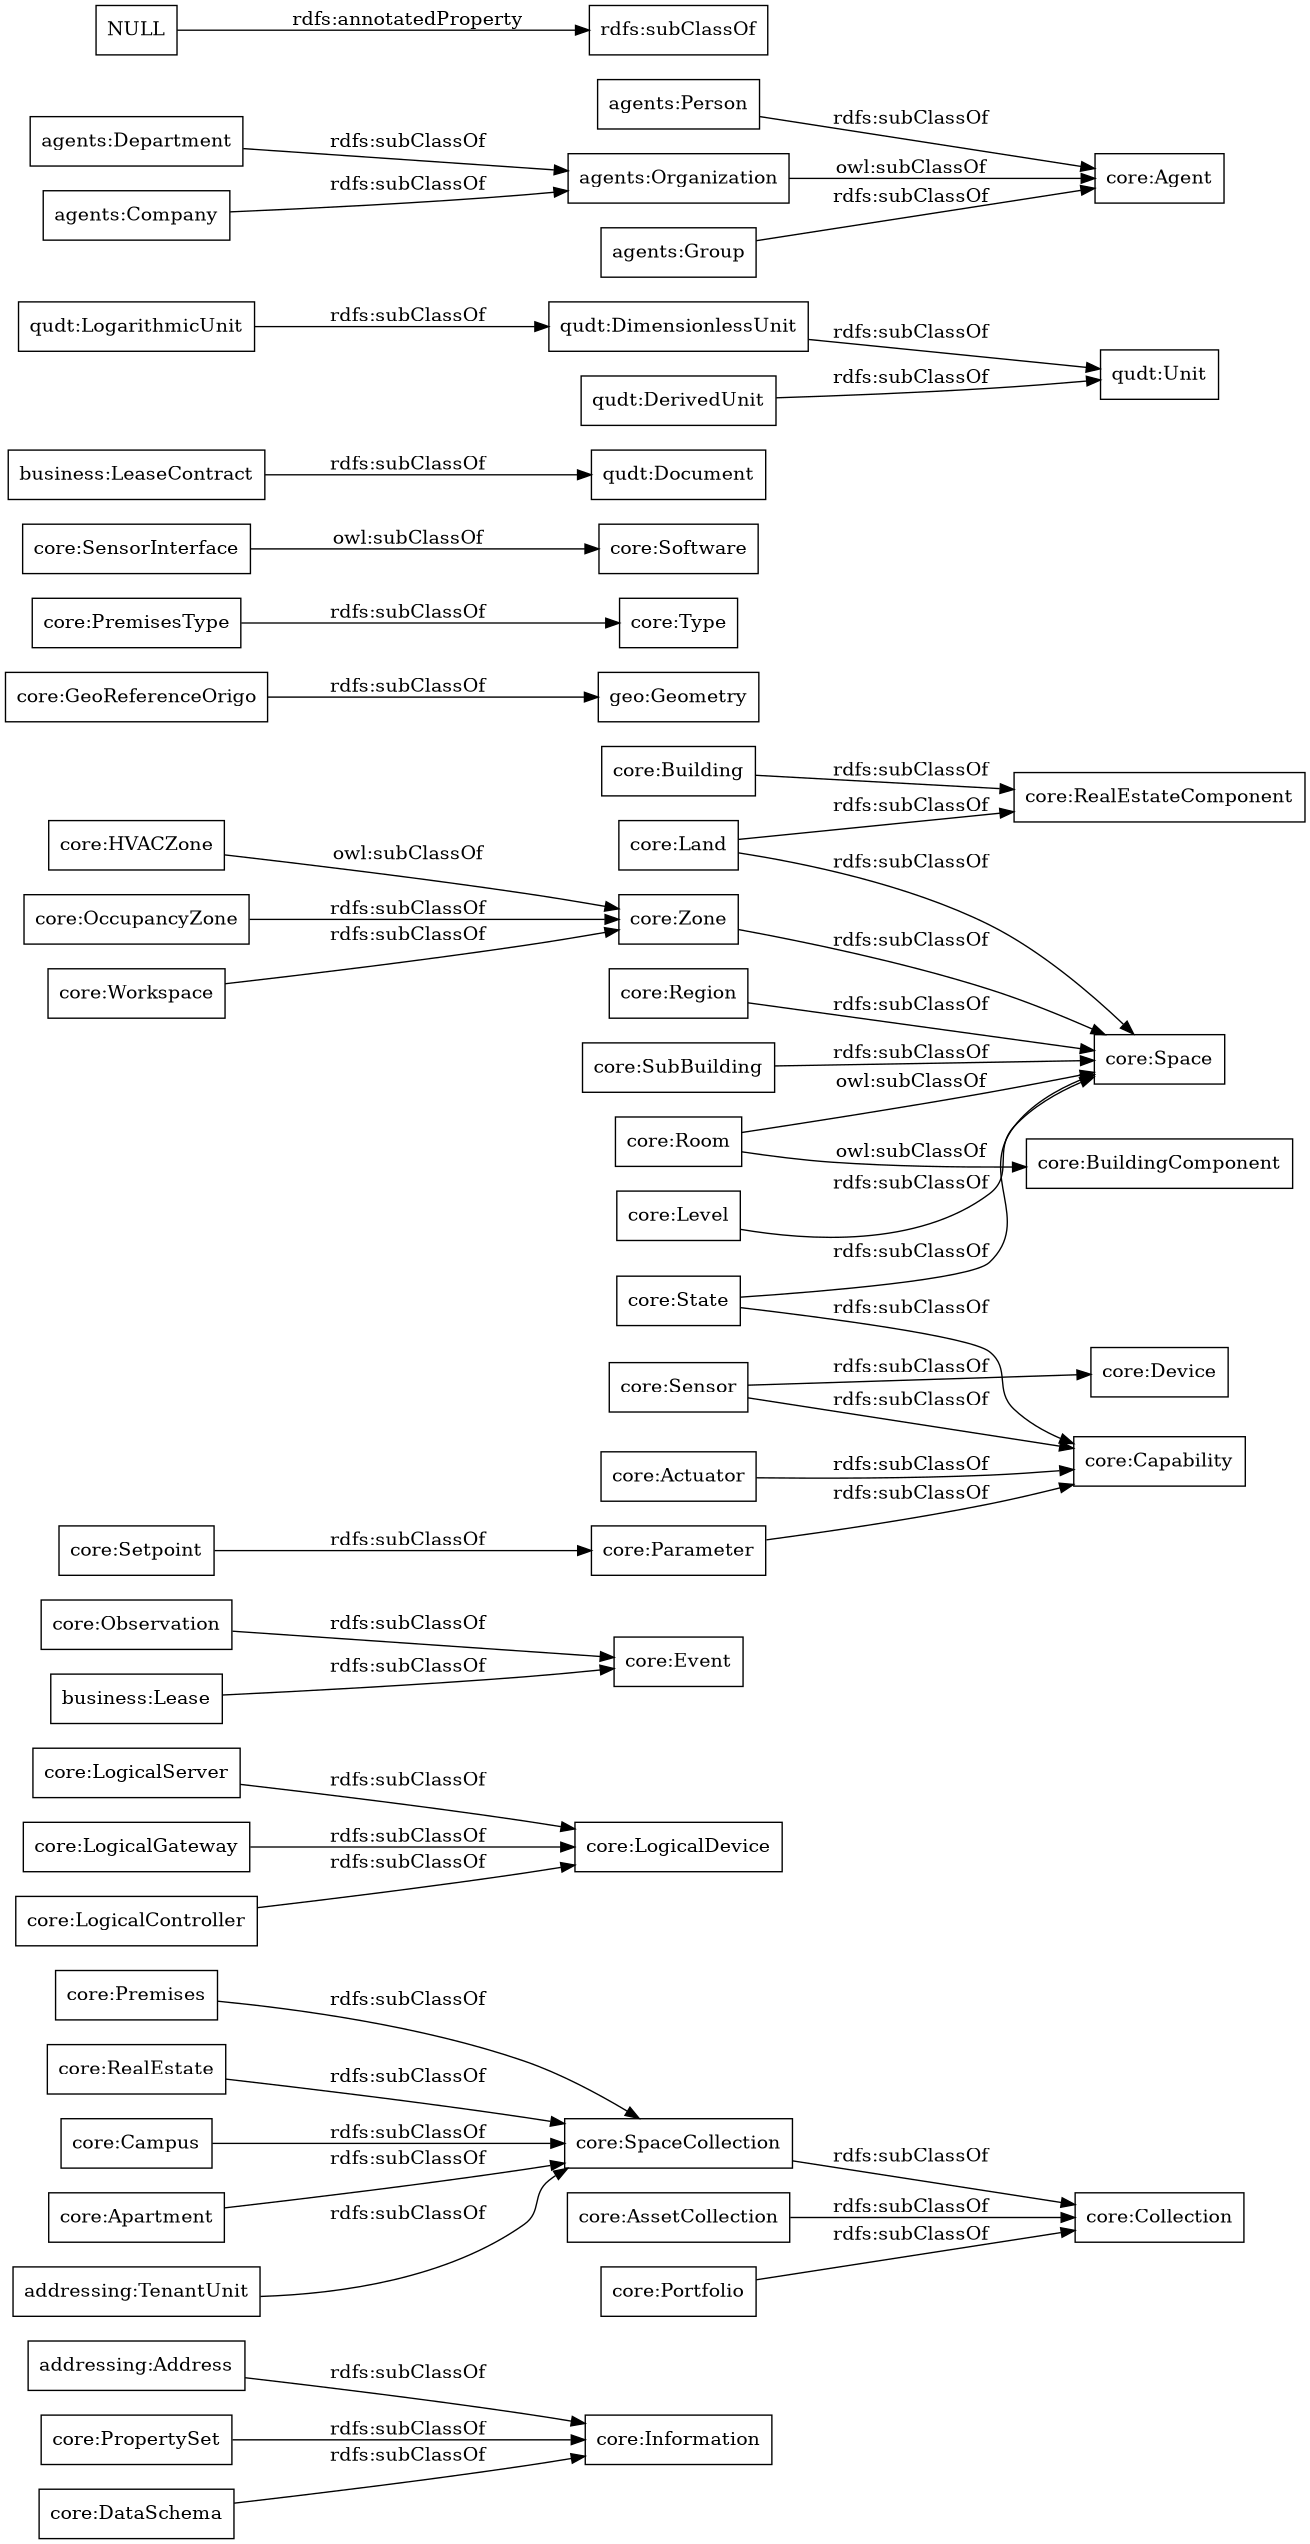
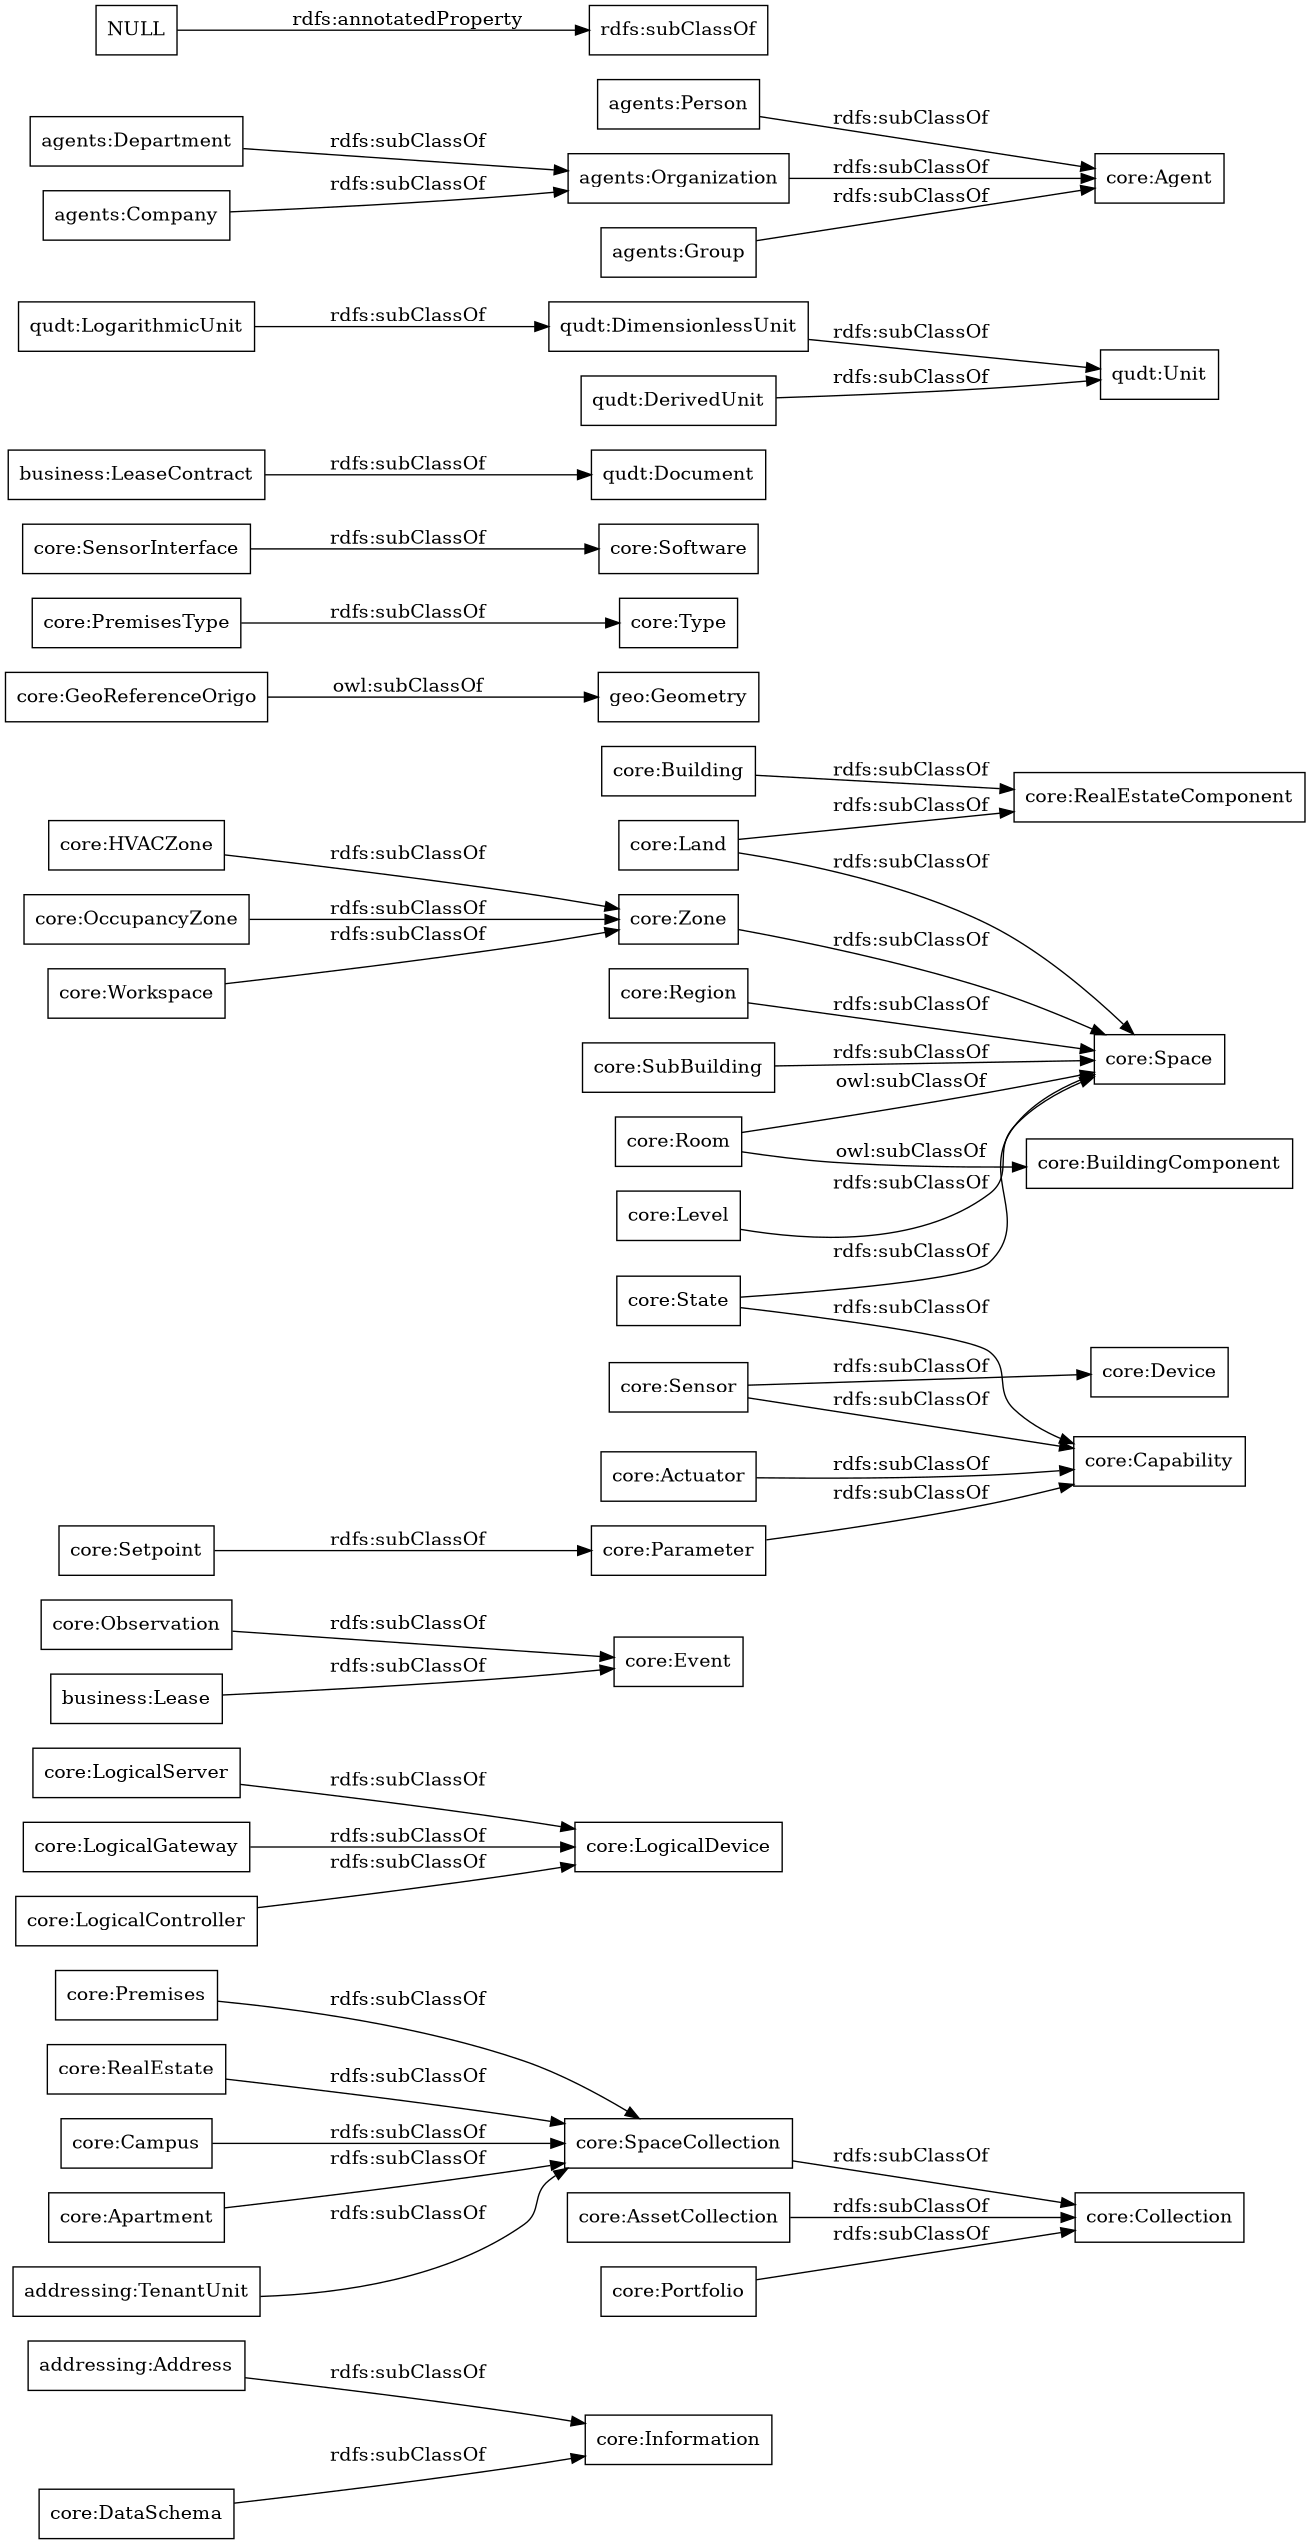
edge "agents:Organization" -> "core:Agent": label "owl:subClassOf" -> "rdfs:subClassOf"
edge "core:SensorInterface" -> "core:Software": label "owl:subClassOf" -> "rdfs:subClassOf"
edge "core:GeoReferenceOrigo" -> "geo:Geometry": label "rdfs:subClassOf" -> "owl:subClassOf"
edge "core:HVACZone" -> "core:Zone": label "owl:subClassOf" -> "rdfs:subClassOf"
node "core:PropertySet": removed
